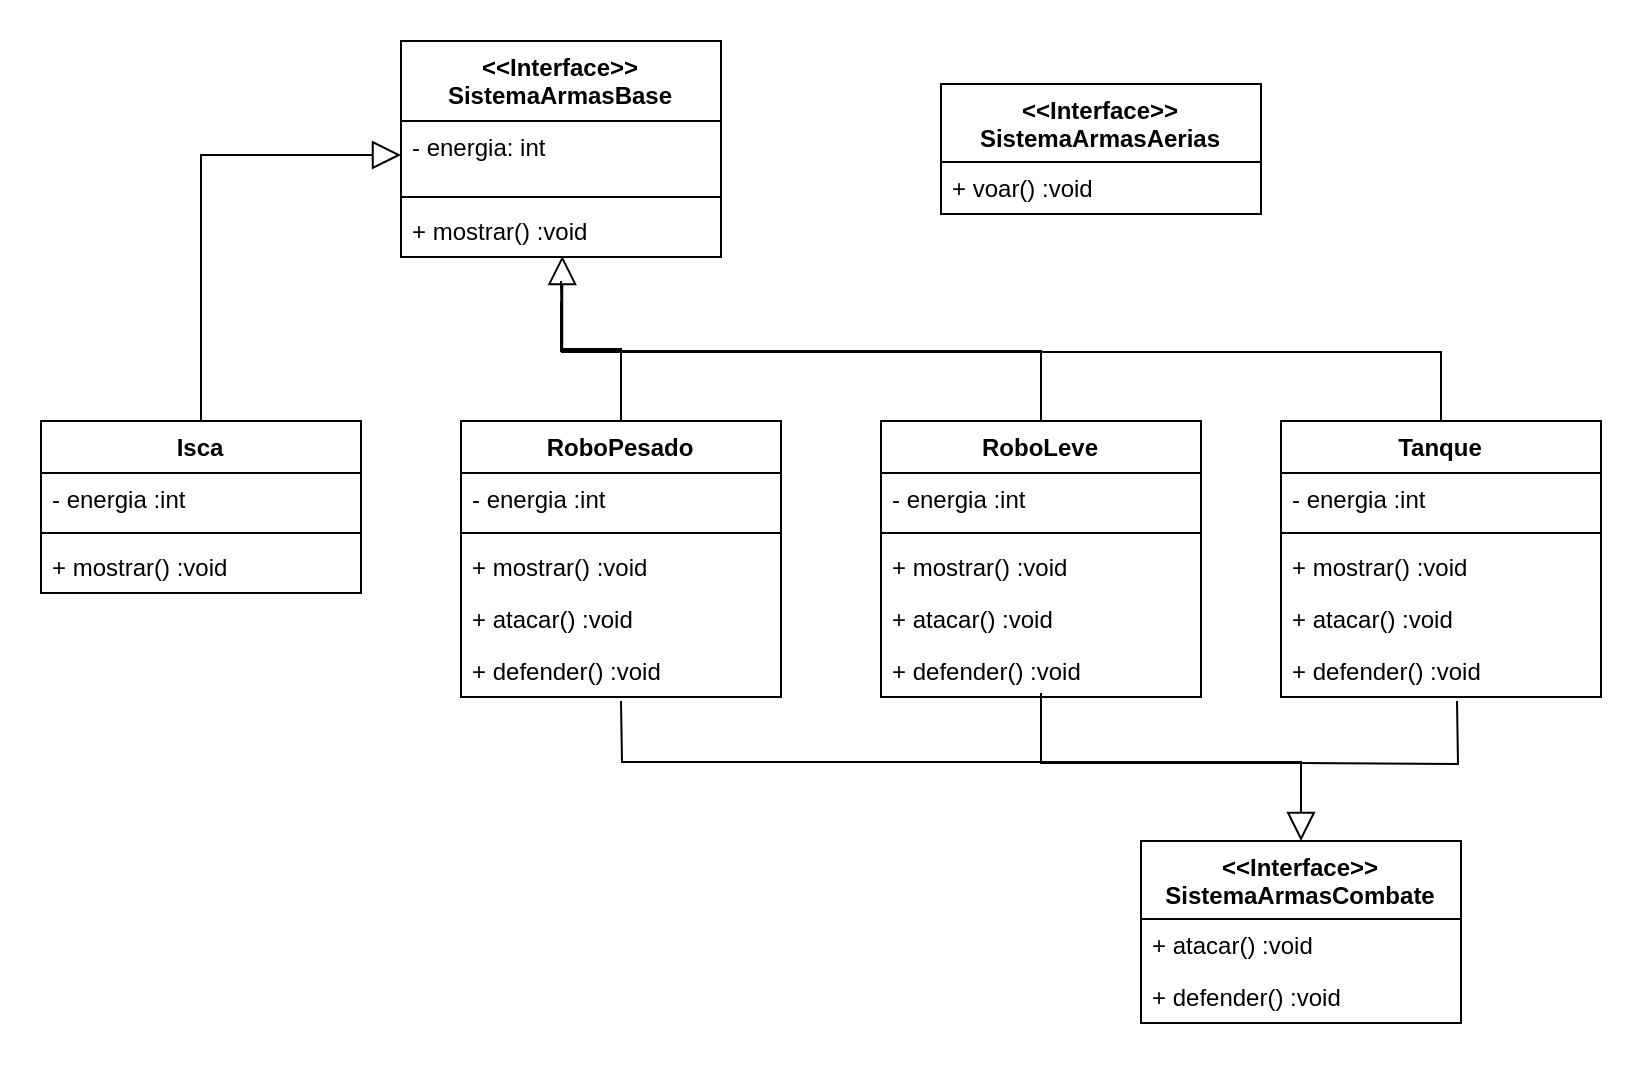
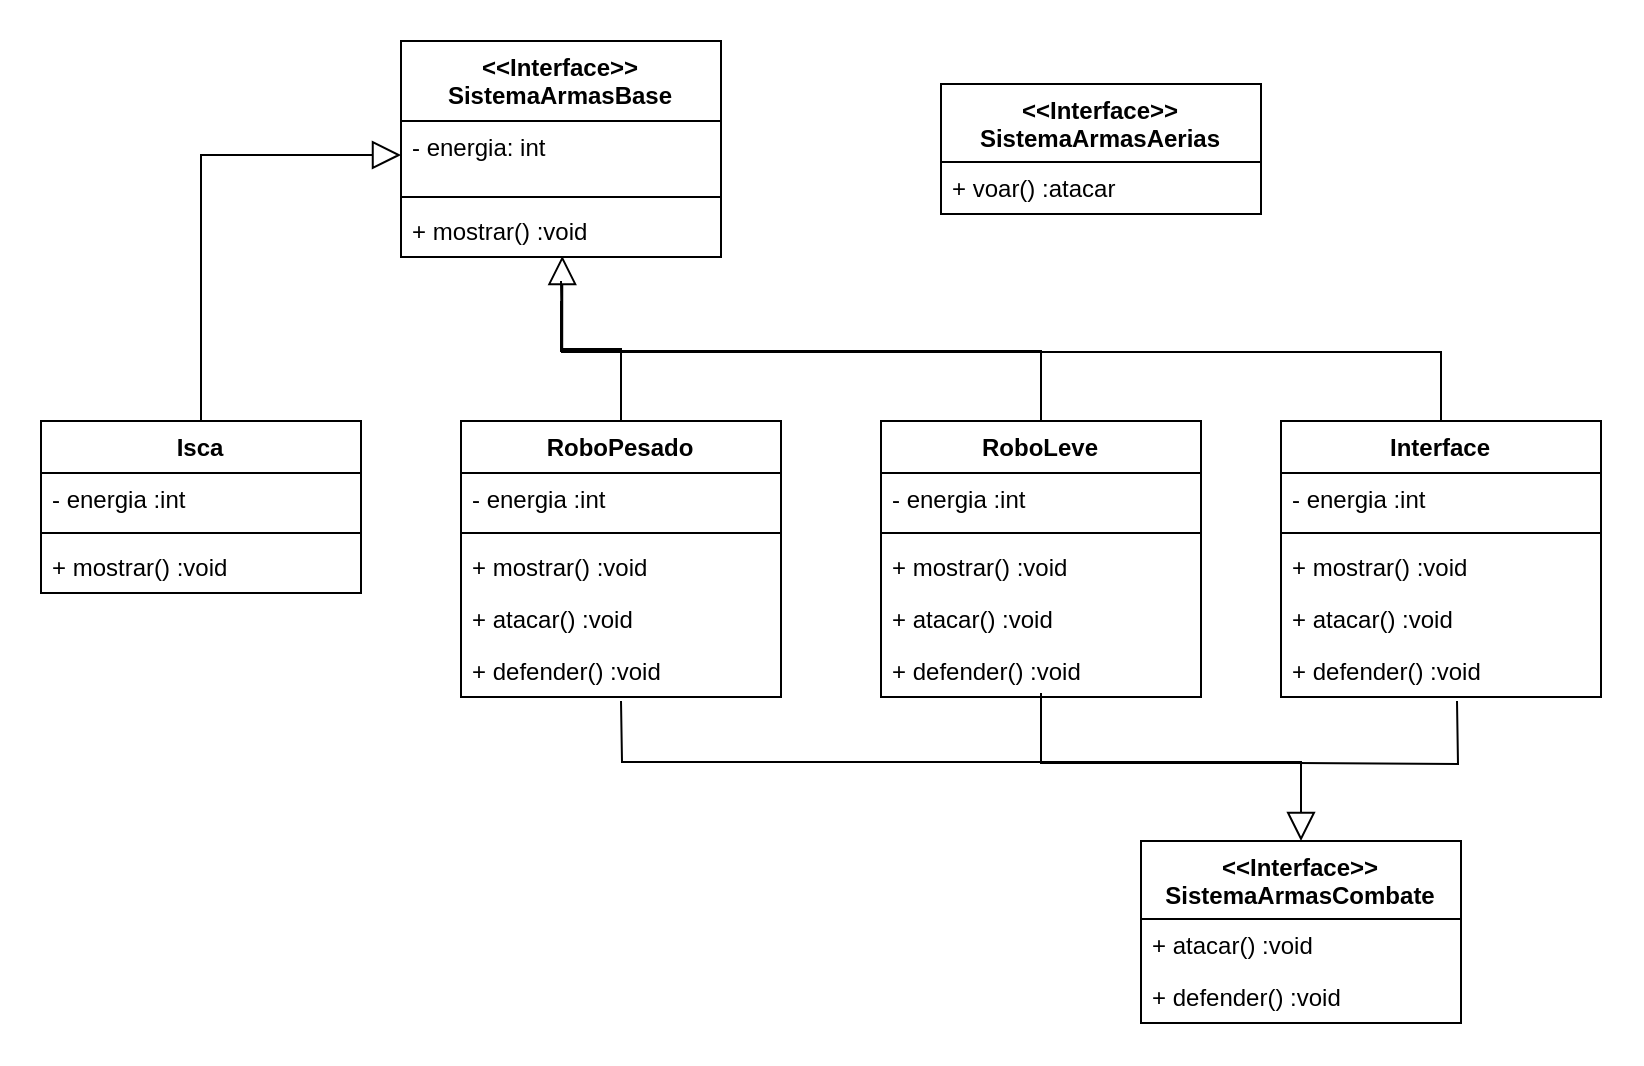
node "+ voar() :void": label "+ voar() :void" -> "+ voar() :atacar"
node "Tanque": label "Tanque" -> "Interface"
